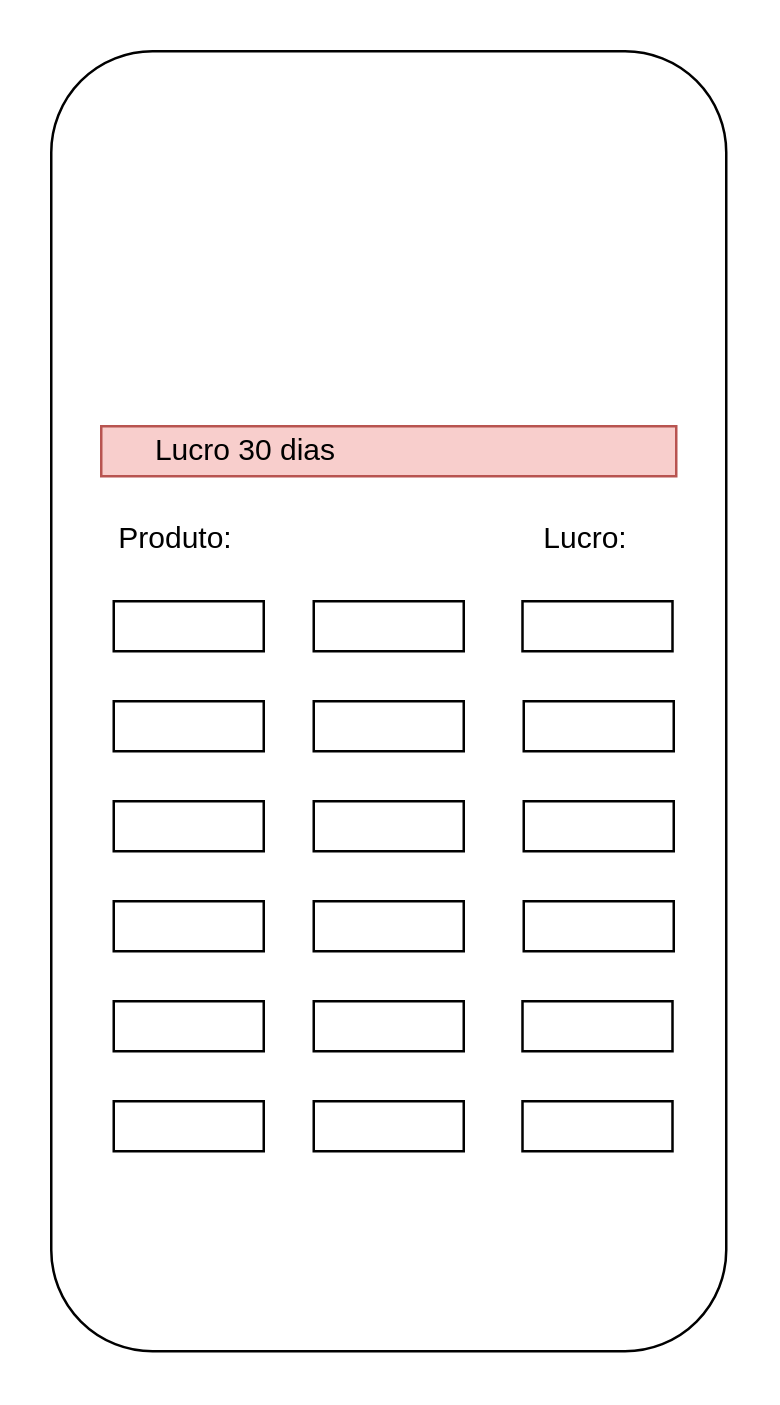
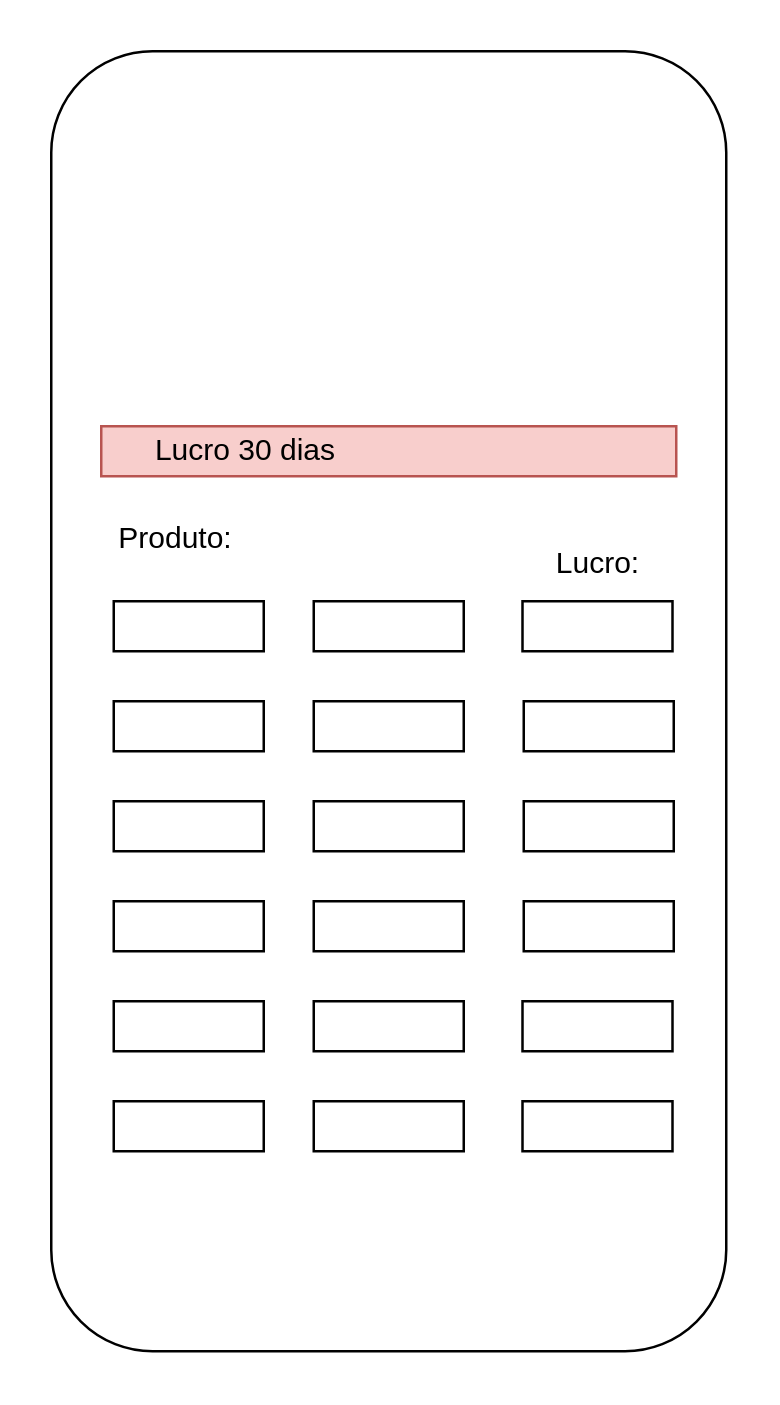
node "Lucro:": moved (586, 539) -> (599, 564)
